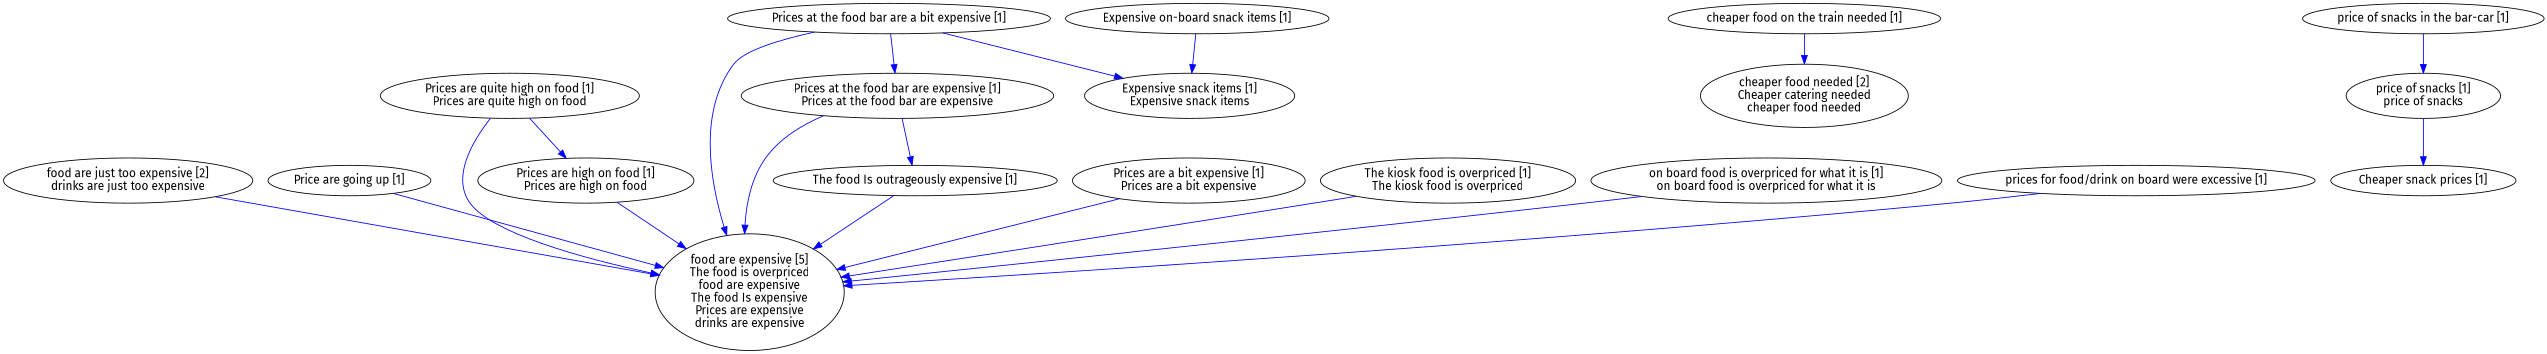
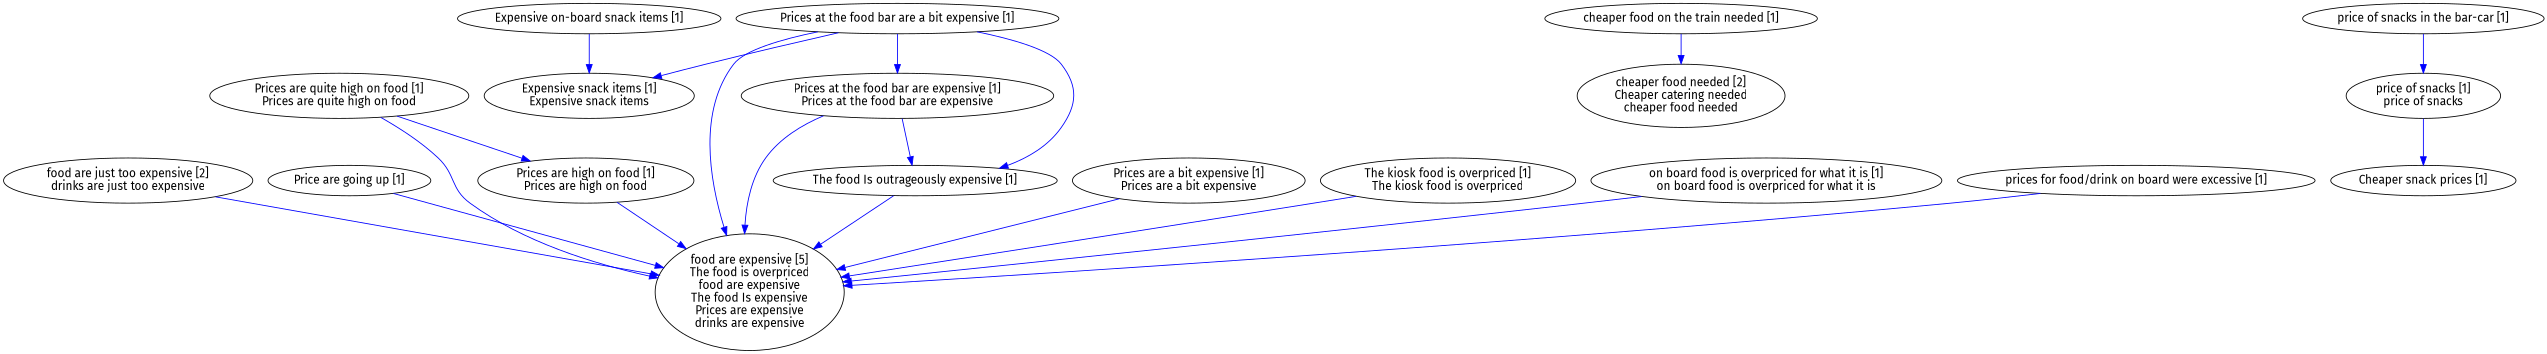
edge "Prices at the food bar are a bit expensive [1]" -> "The food Is outrageously expensive [1]": added
